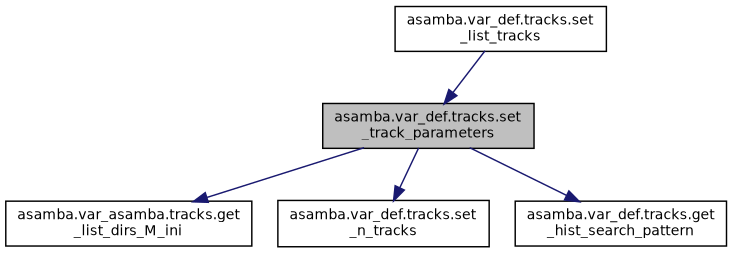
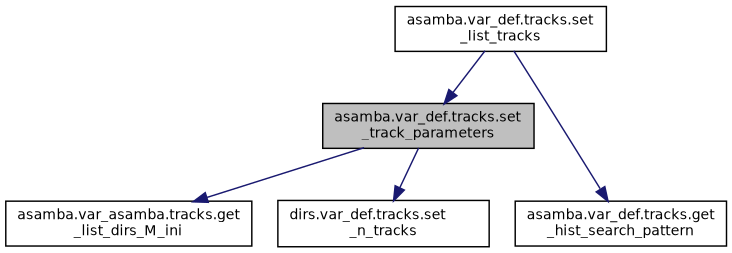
edge "asamba.var_def.tracks.set _track_parameters" -> "asamba.var_def.tracks.get _hist_search_pattern": now "asamba.var_def.tracks.set _list_tracks" -> "asamba.var_def.tracks.get _hist_search_pattern"
node "asamba.var_def.tracks.set _n_tracks": label "asamba.var_def.tracks.set _n_tracks" -> "dirs.var_def.tracks.set _n_tracks"
